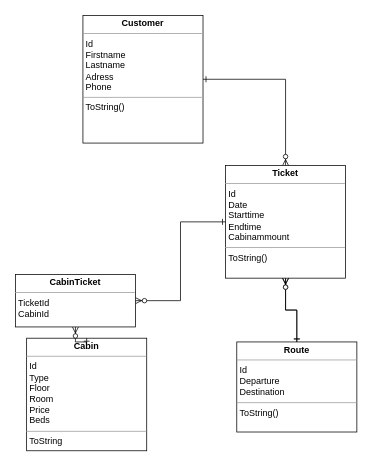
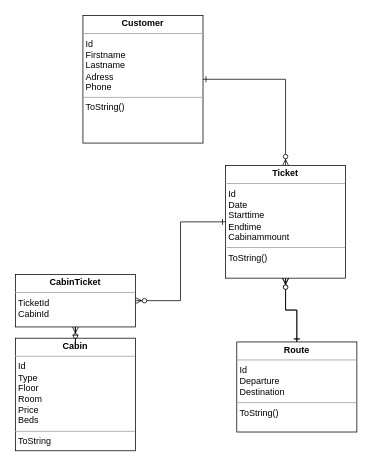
node "Cabin Id Type Floor Room Price Beds ToString": moved (87, 394) -> (75, 394)
